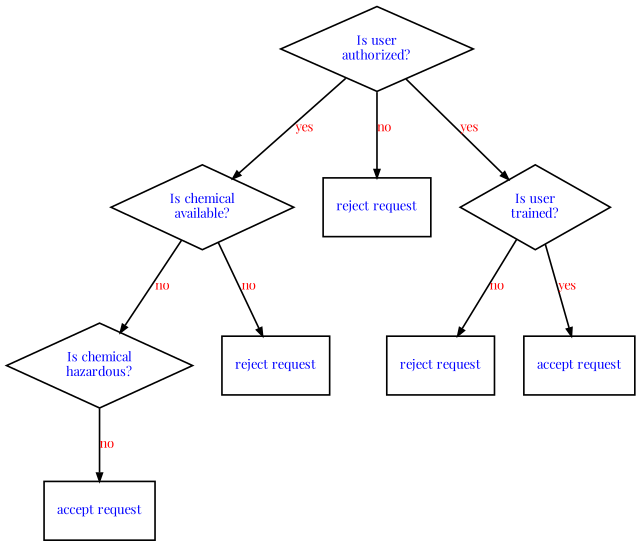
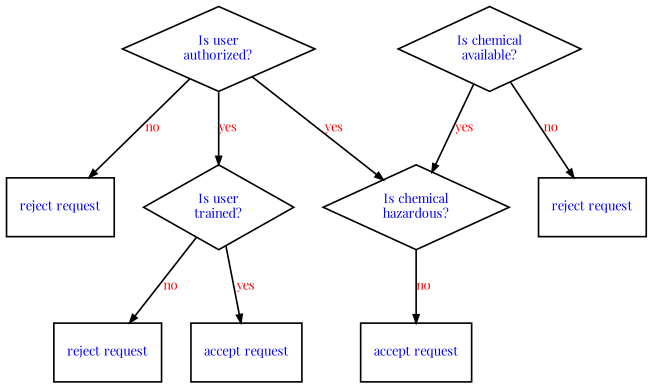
edge "Is user authorized?" -> "Is chemical available?": now "Is user authorized?" -> "Is chemical hazardous?"
edge "Is chemical available?" -> "Is chemical hazardous?": label "no" -> "yes"
